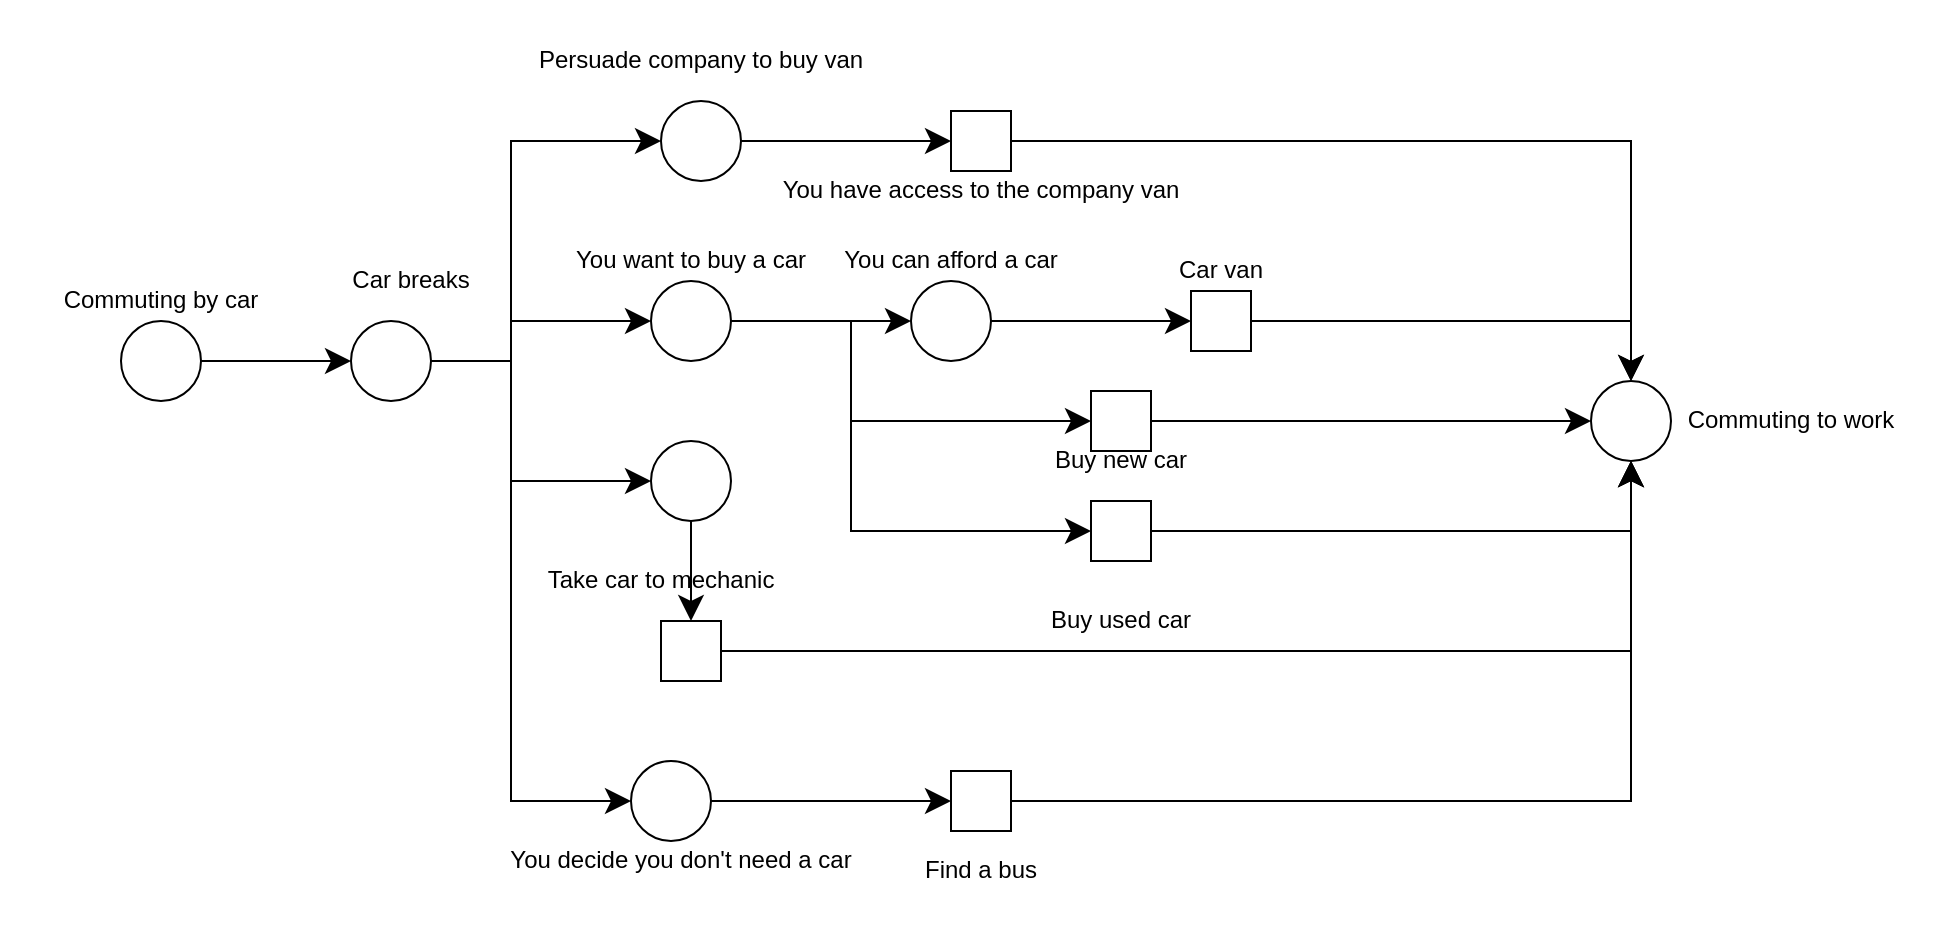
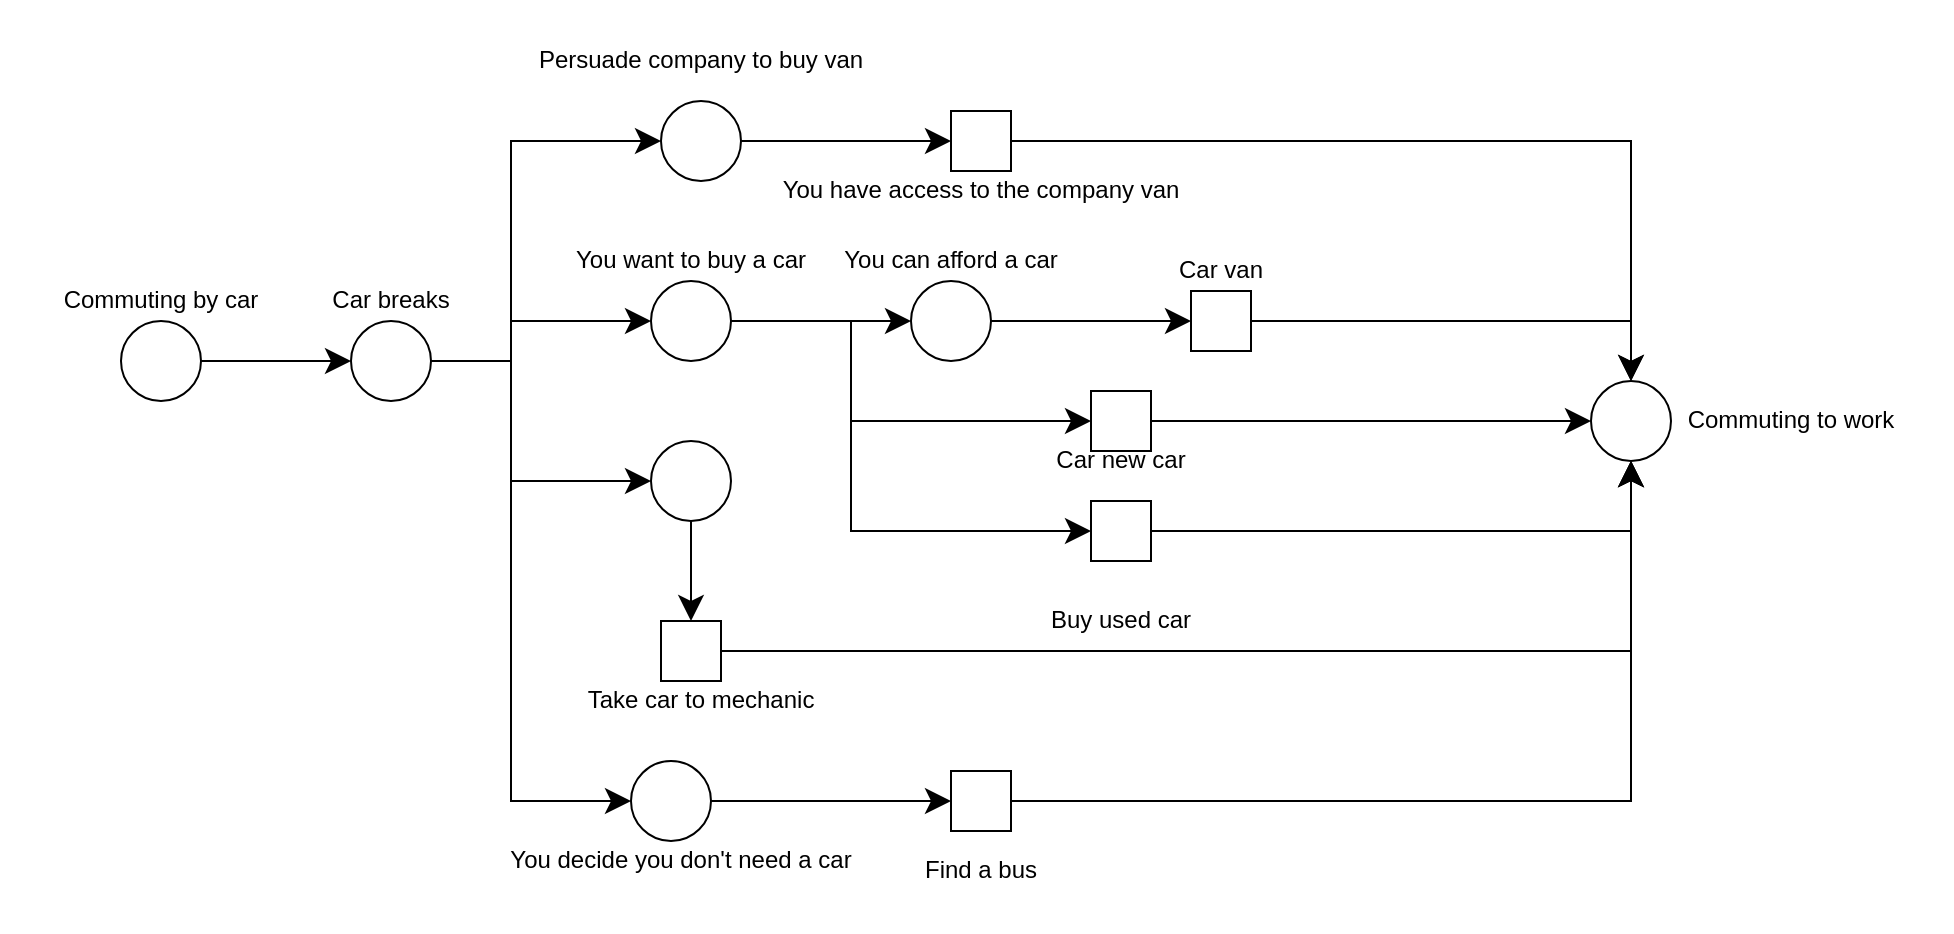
node "Car breaks": moved (411, 281) -> (391, 301)
node "Buy new car": label "Buy new car" -> "Car new car"
node "Take car to mechanic": moved (661, 581) -> (701, 701)
